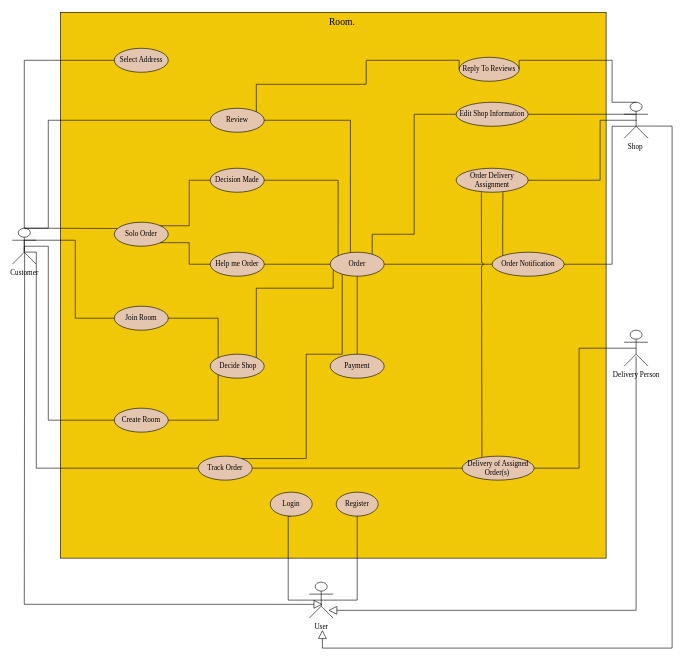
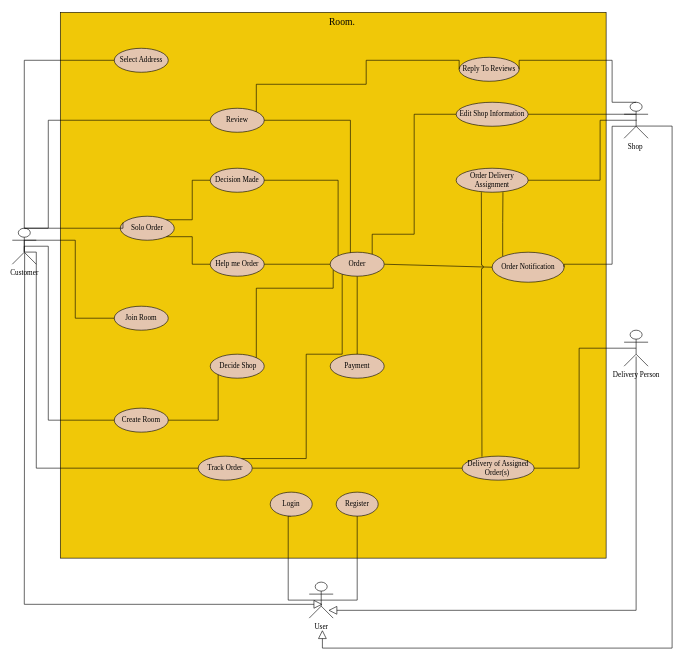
node "Solo Order": moved (141, 234) -> (147, 228)
node "Order Notification": size 72x24 -> 72x30
edge "Join Room" -- "Decide Shop": removed
